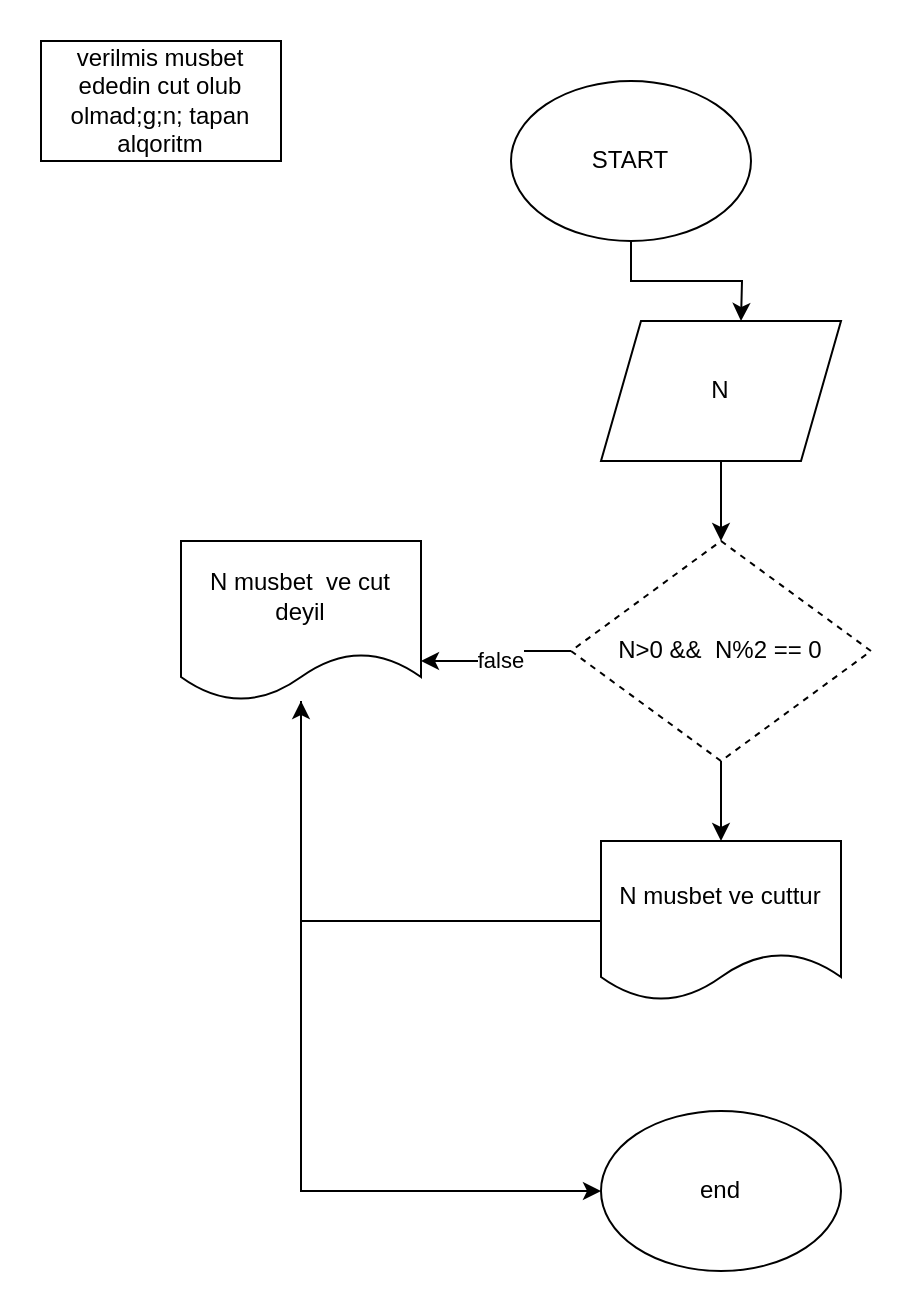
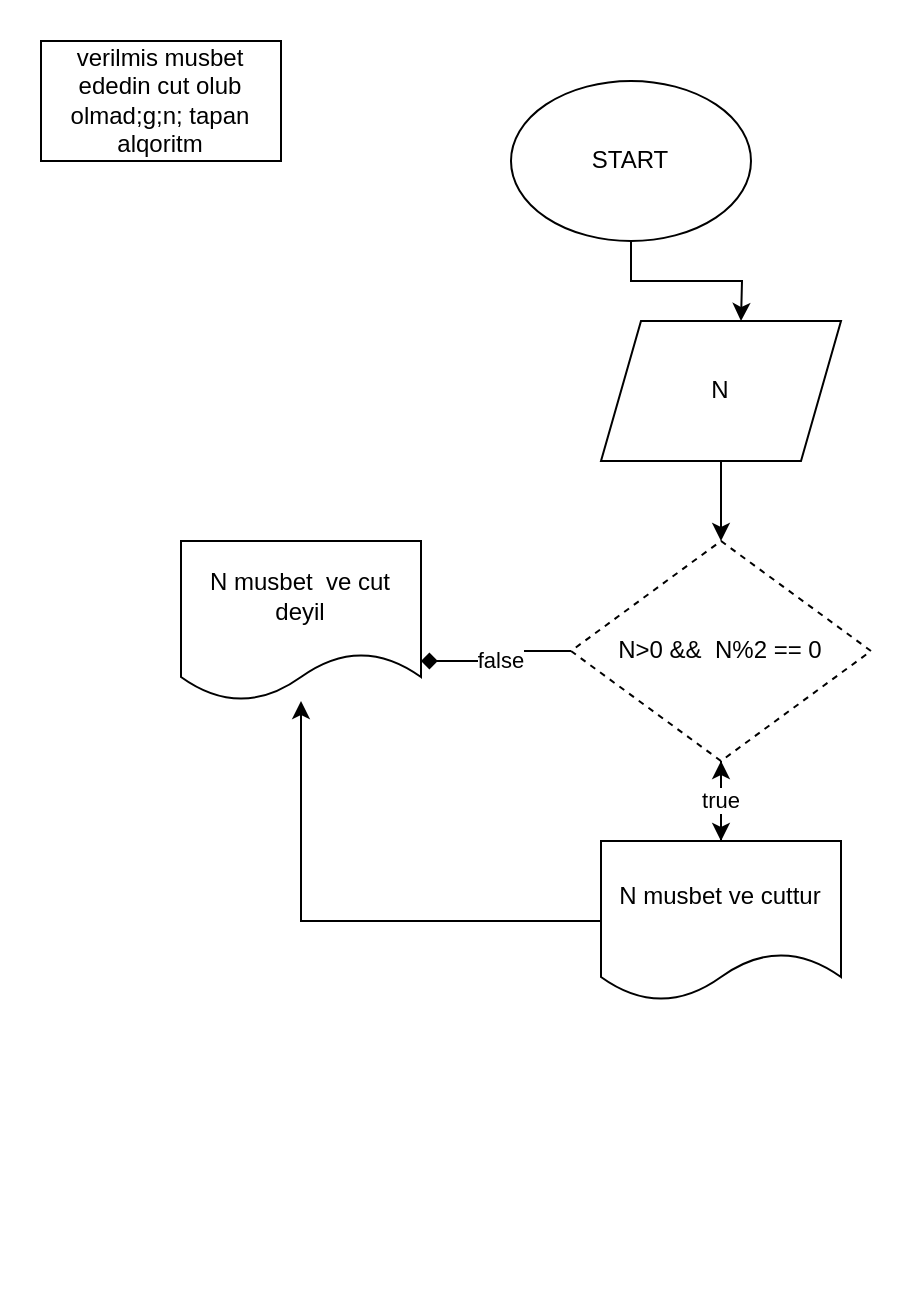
edge "N>0 && N%2 == 0" -> "N musbet ve cut deyil": arrowhead classic -> diamond
edge "N musbet ve cuttur" -> "N>0 && N%2 == 0": added, label "true"
edge "N musbet ve cut deyil" -> "end": removed
node "end": removed
